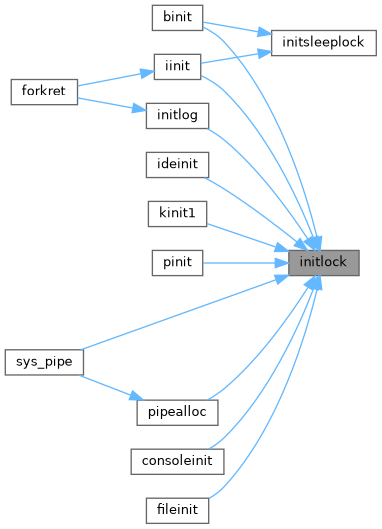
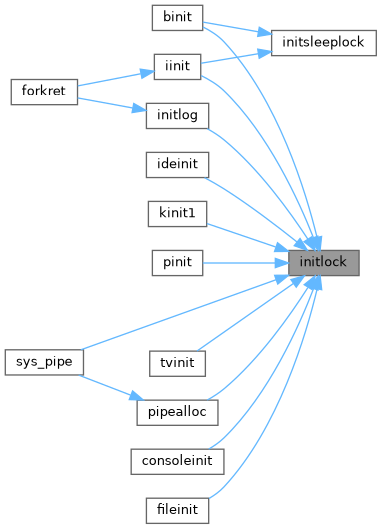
node "tvinit": added
